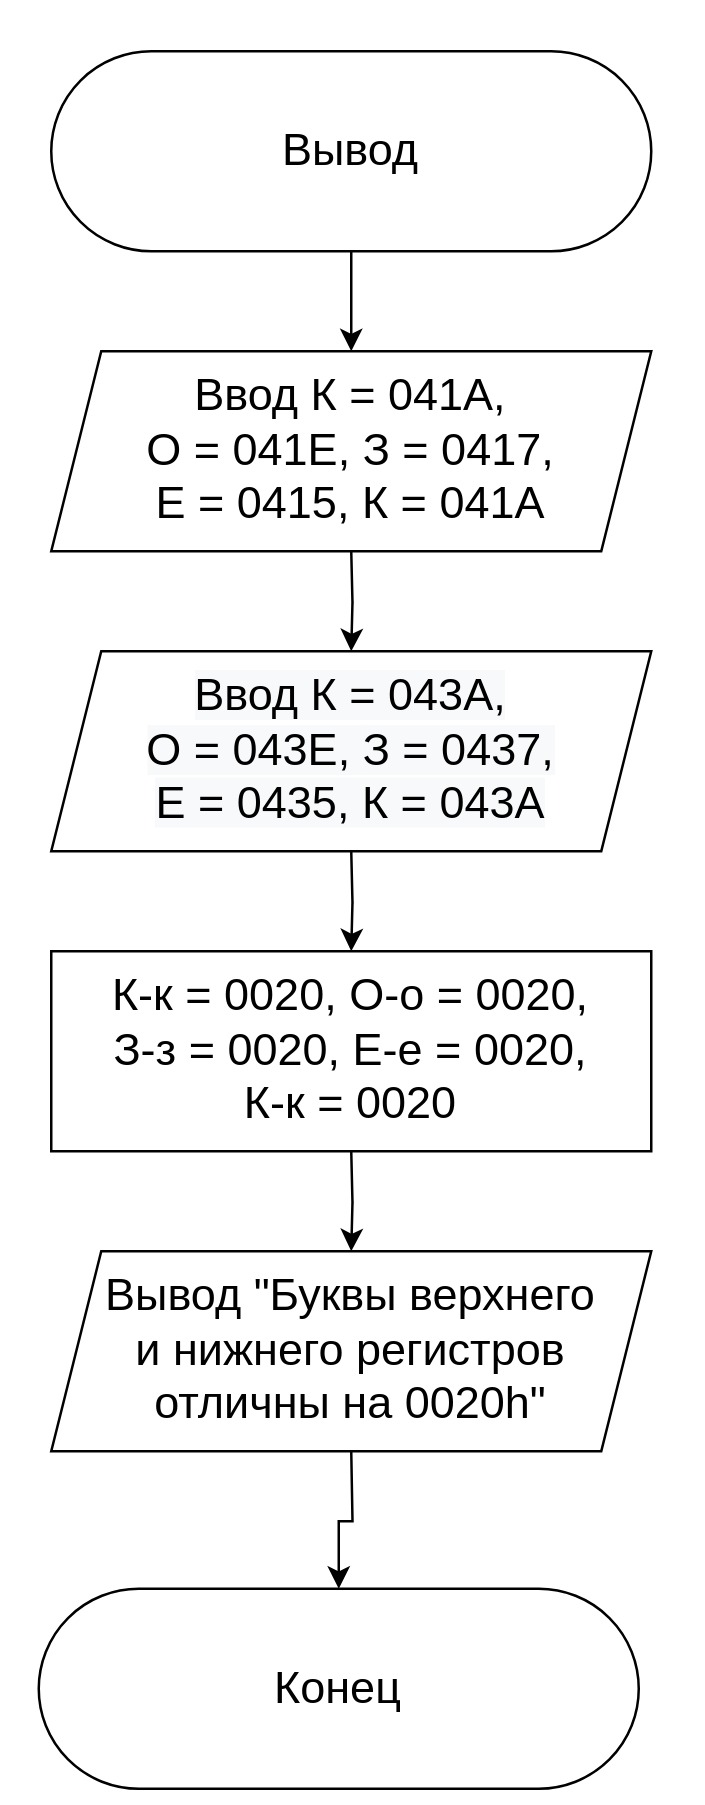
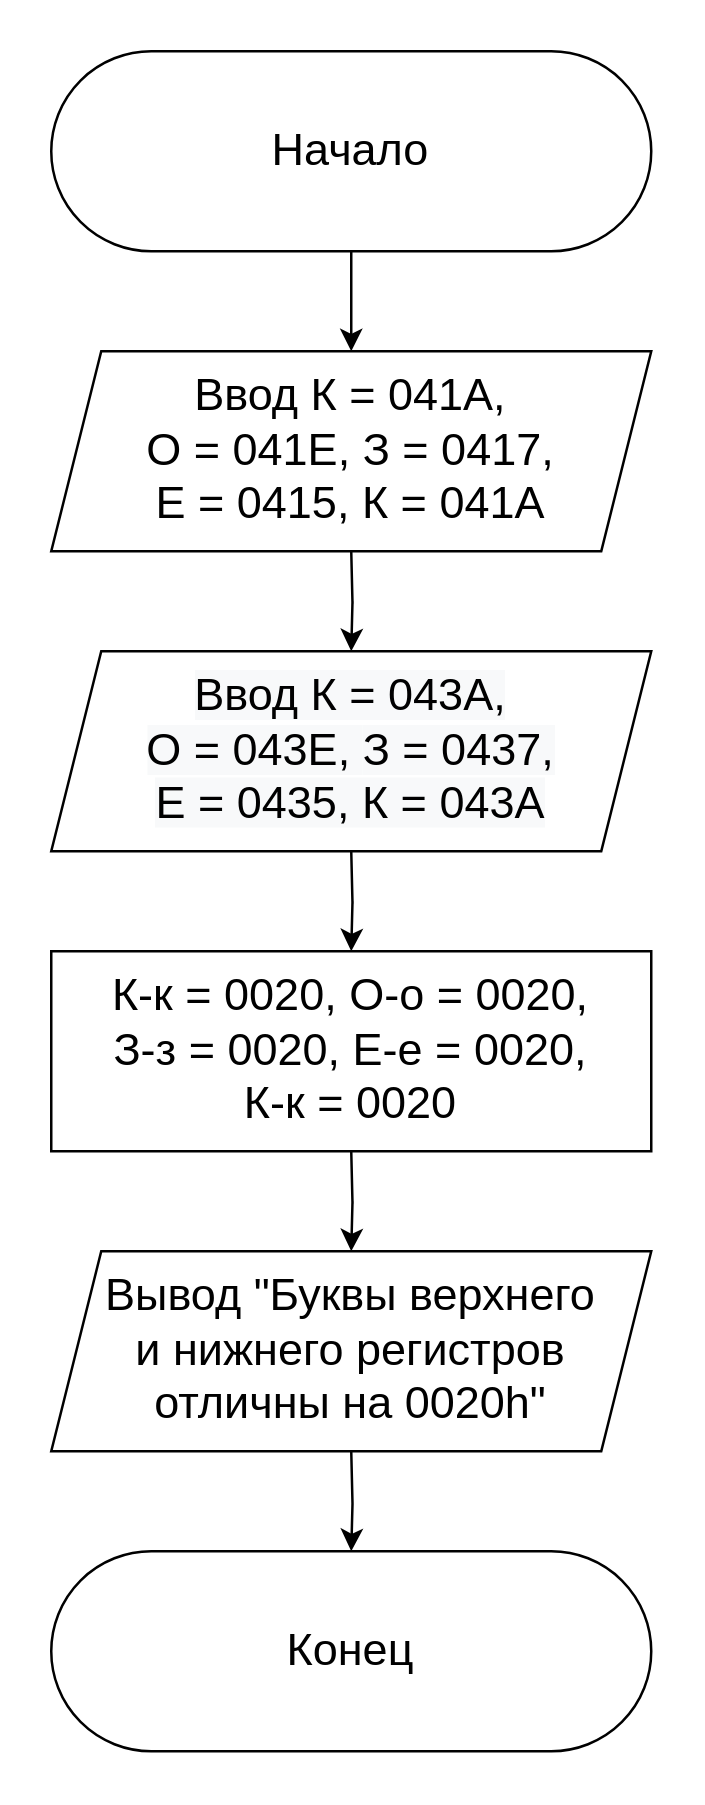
node "Вывод": label "Вывод" -> "Начало"
node "Конец": moved (339, 1689) -> (351, 1651)
